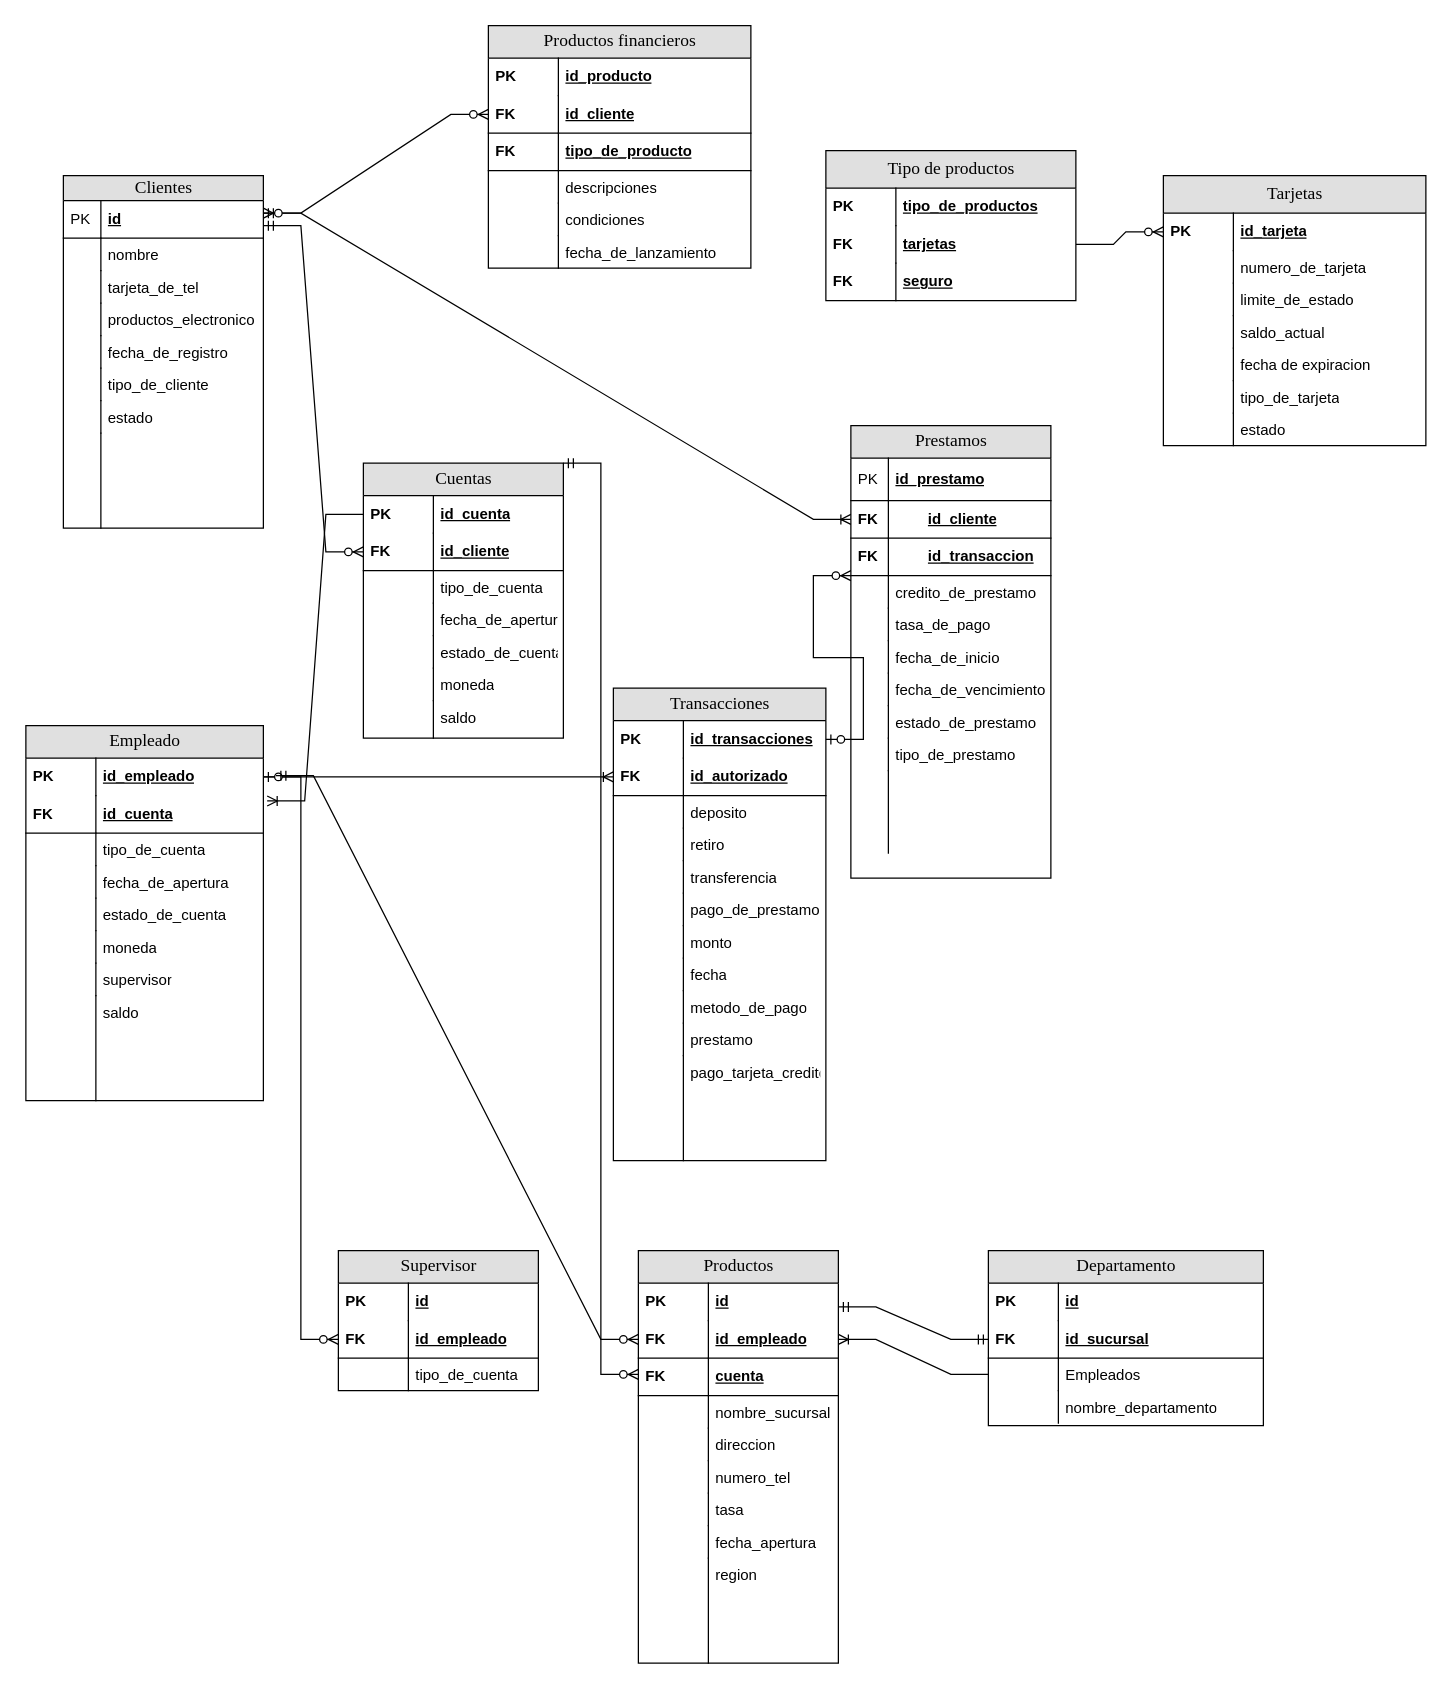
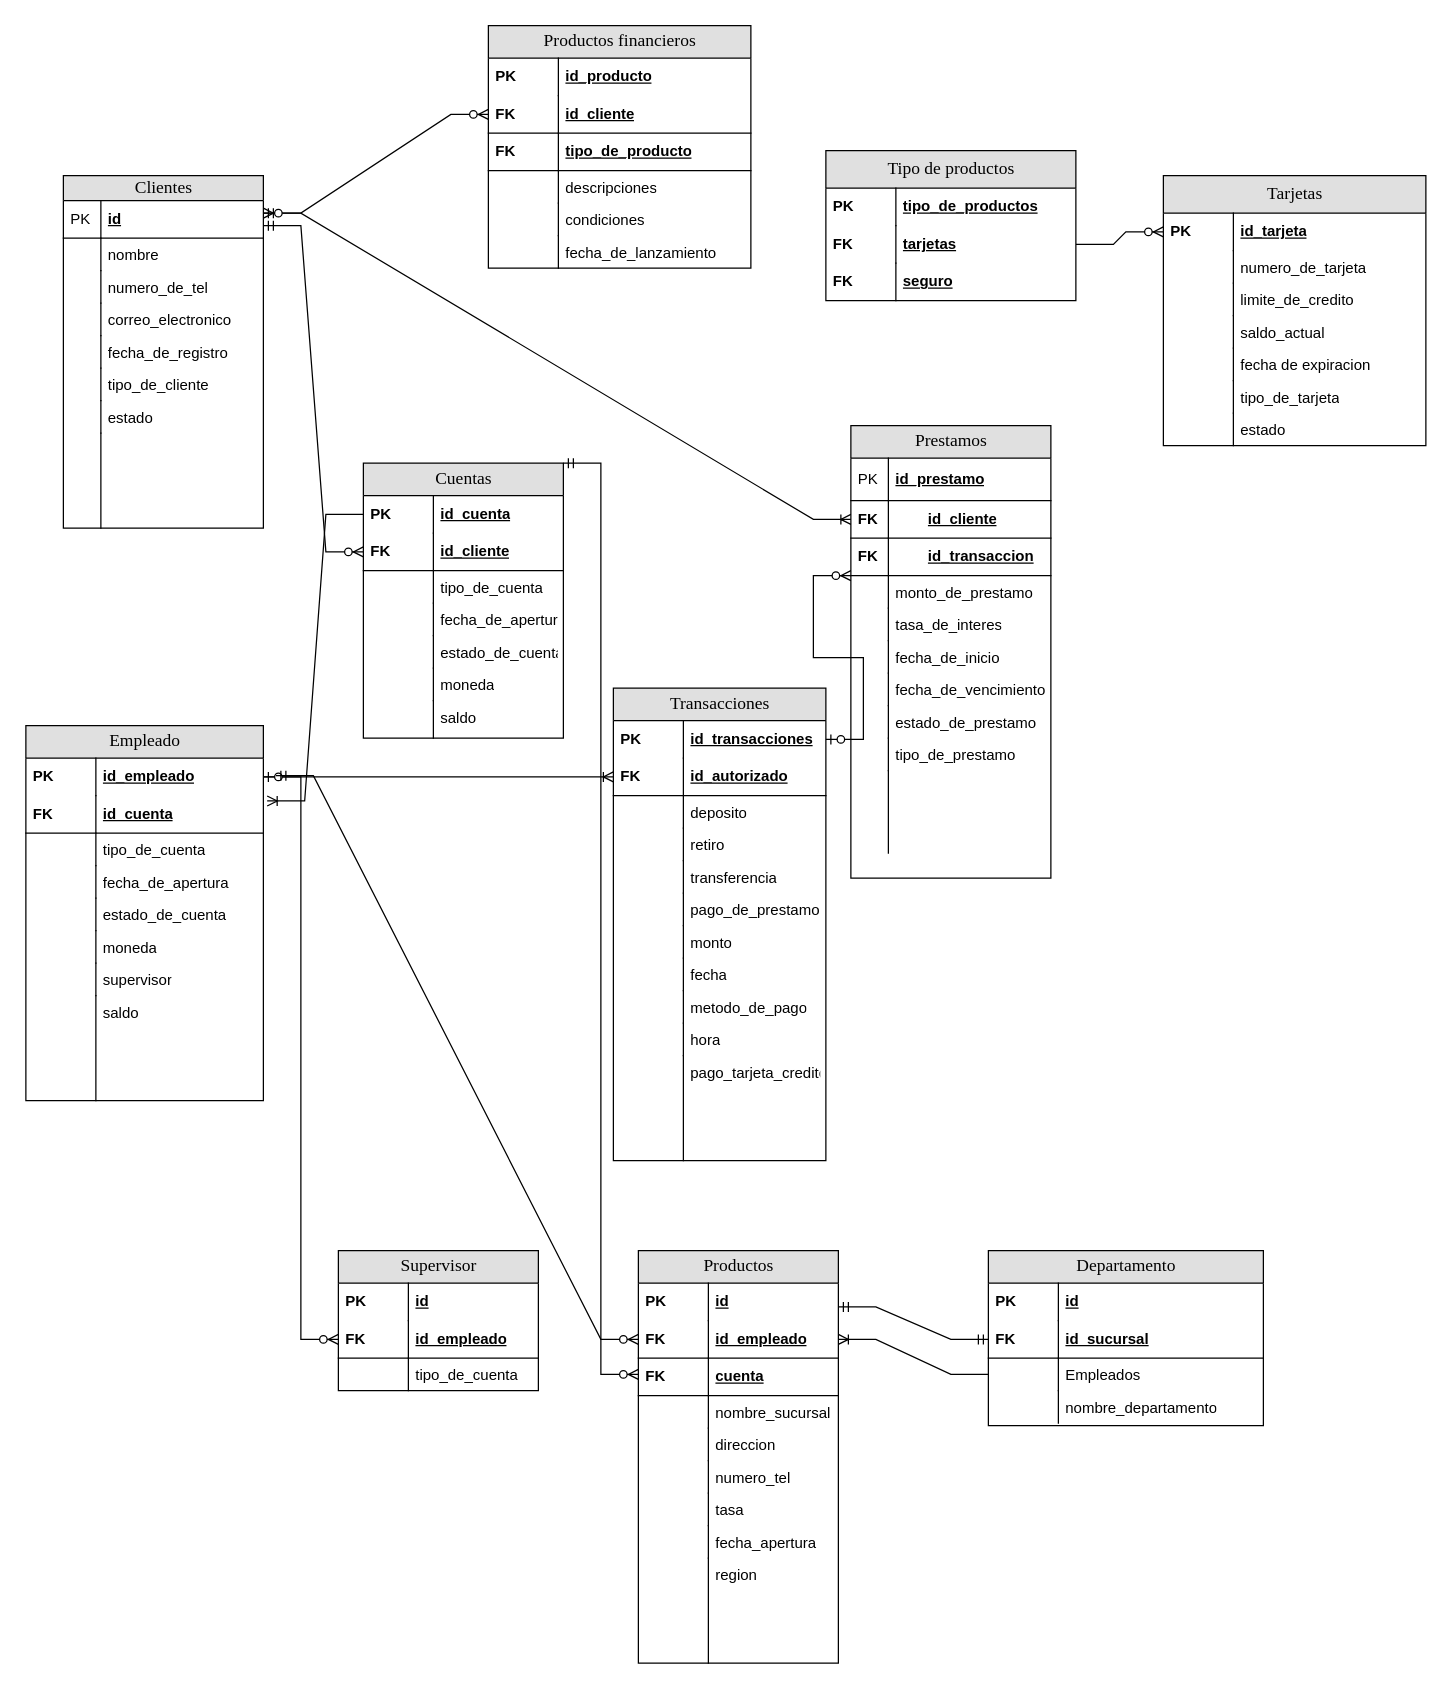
node "tarjeta_de_tel": label "tarjeta_de_tel" -> "numero_de_tel"
node "limite_de_estado": label "limite_de_estado" -> "limite_de_credito"
node "productos_electronico": label "productos_electronico" -> "correo_electronico"
node "credito_de_prestamo": label "credito_de_prestamo" -> "monto_de_prestamo"
node "tasa_de_pago": label "tasa_de_pago" -> "tasa_de_interes"
node "prestamo": label "prestamo" -> "hora"
